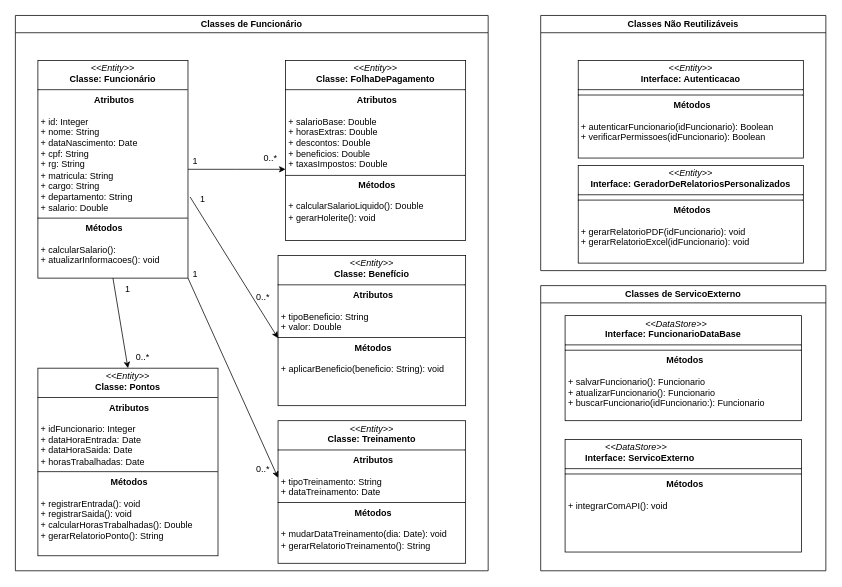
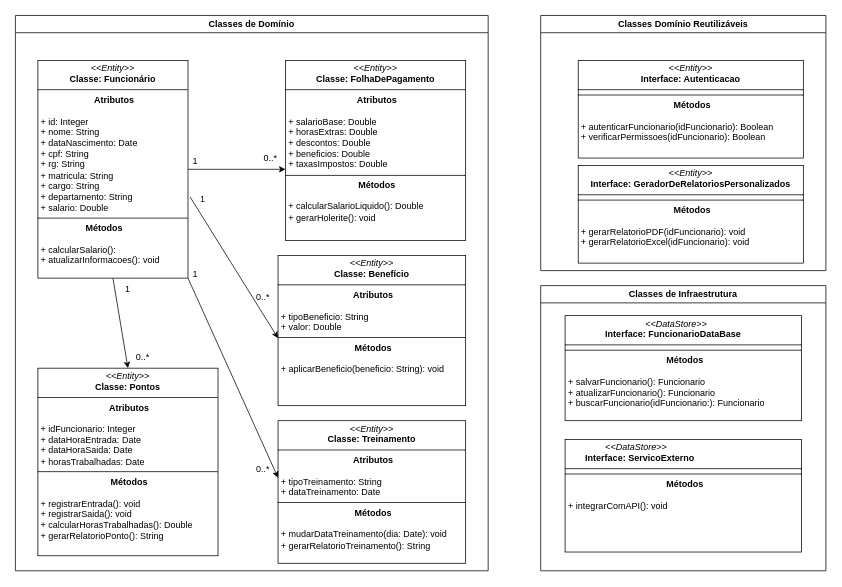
node "Classes de Funcionário": label "Classes de Funcionário" -> "Classes de Domínio"
node "Classes Não Reutilizáveis": label "Classes Não Reutilizáveis" -> "Classes Domínio Reutilizáveis"
node "Classes de ServicoExterno": label "Classes de ServicoExterno" -> "Classes de Infraestrutura"
